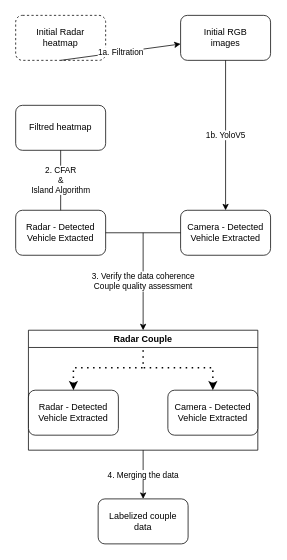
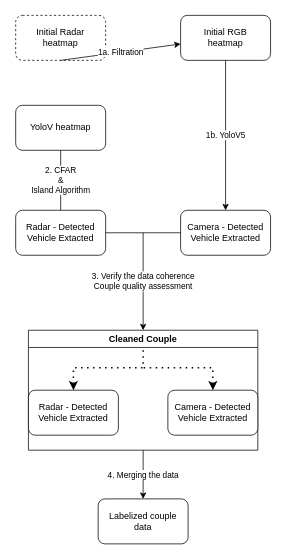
node "Initial RGB images": label "Initial RGB images" -> "Initial RGB heatmap"
node "Filtred heatmap": label "Filtred heatmap" -> "YoloV heatmap"
node "Radar Couple": label "Radar Couple" -> "Cleaned Couple"
